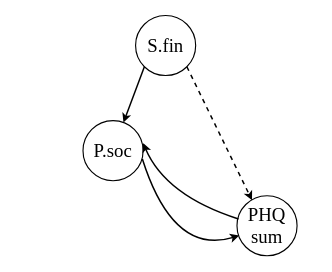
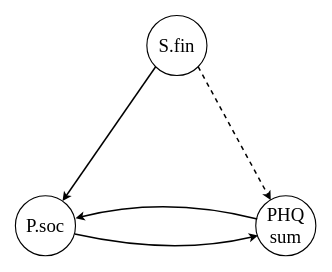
node "S.fin": moved (165, 45) -> (177, 45)
node "P.soc": moved (113, 150) -> (45, 225)
node "PHQ sum": moved (267, 225) -> (285, 225)
